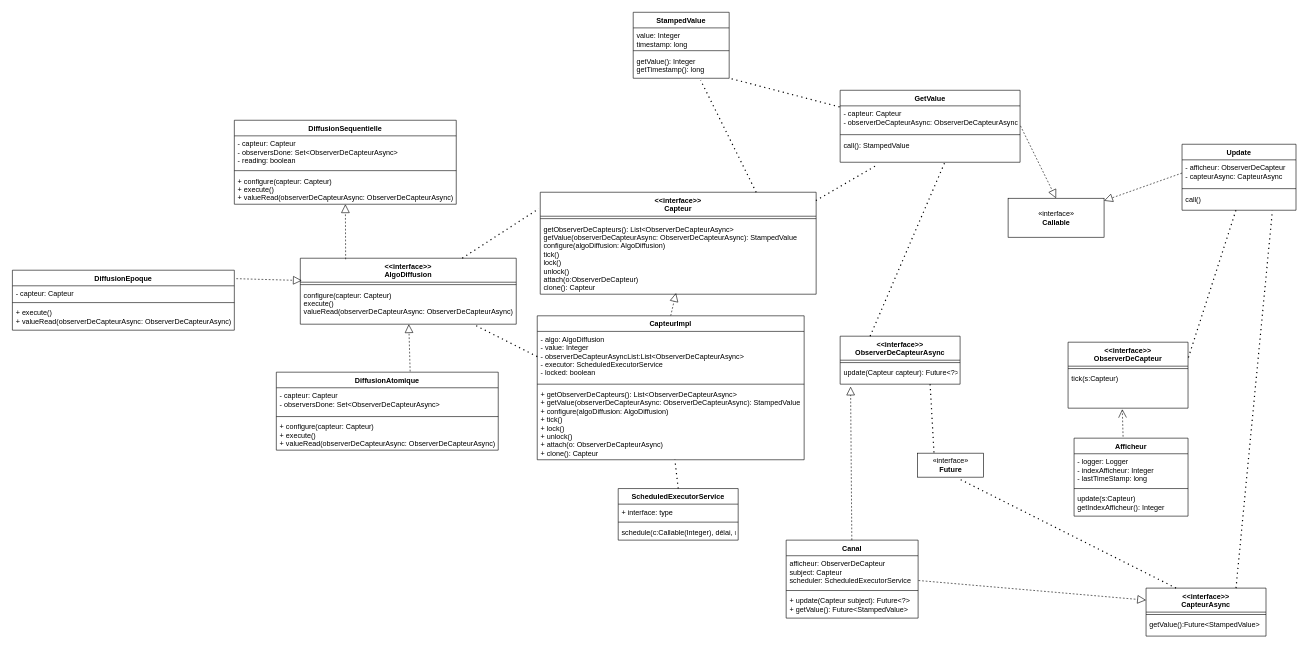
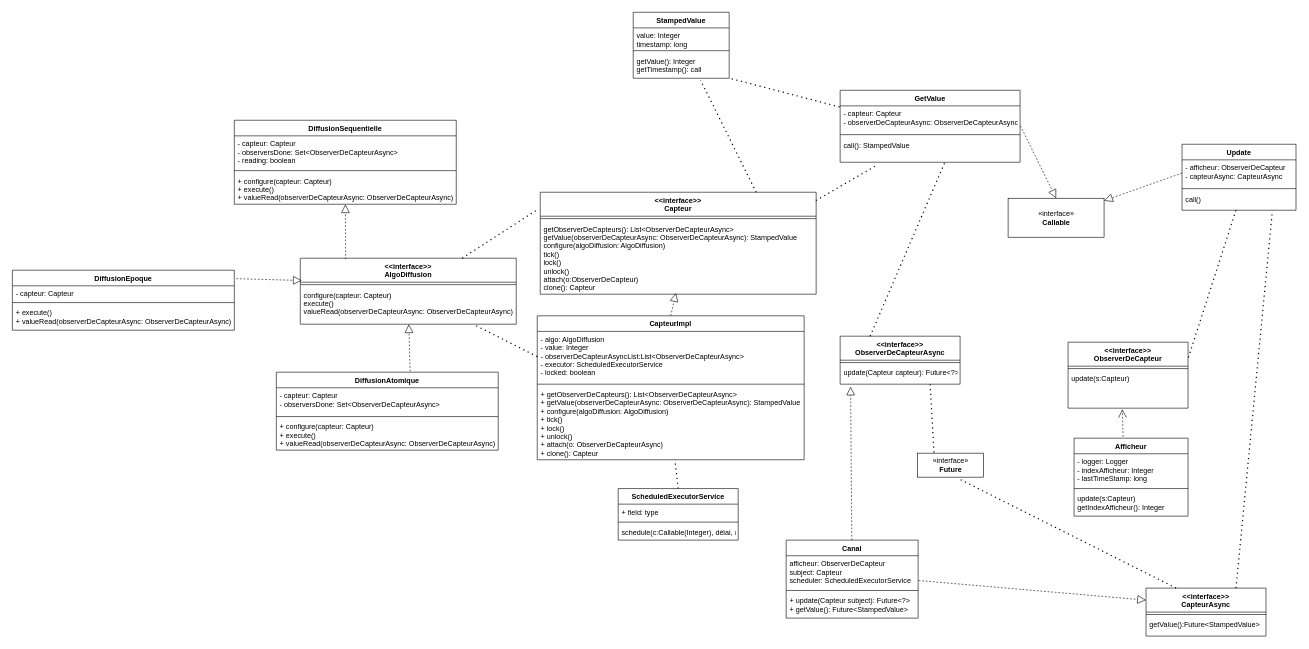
node "getValue(): Integer getTimestamp(): long": label "getValue(): Integer getTimestamp(): long" -> "getValue(): Integer getTimestamp(): call"
node "tick(s:Capteur)": label "tick(s:Capteur)" -> "update(s:Capteur)"
node "+ interface: type": label "+ interface: type" -> "+ field: type"
